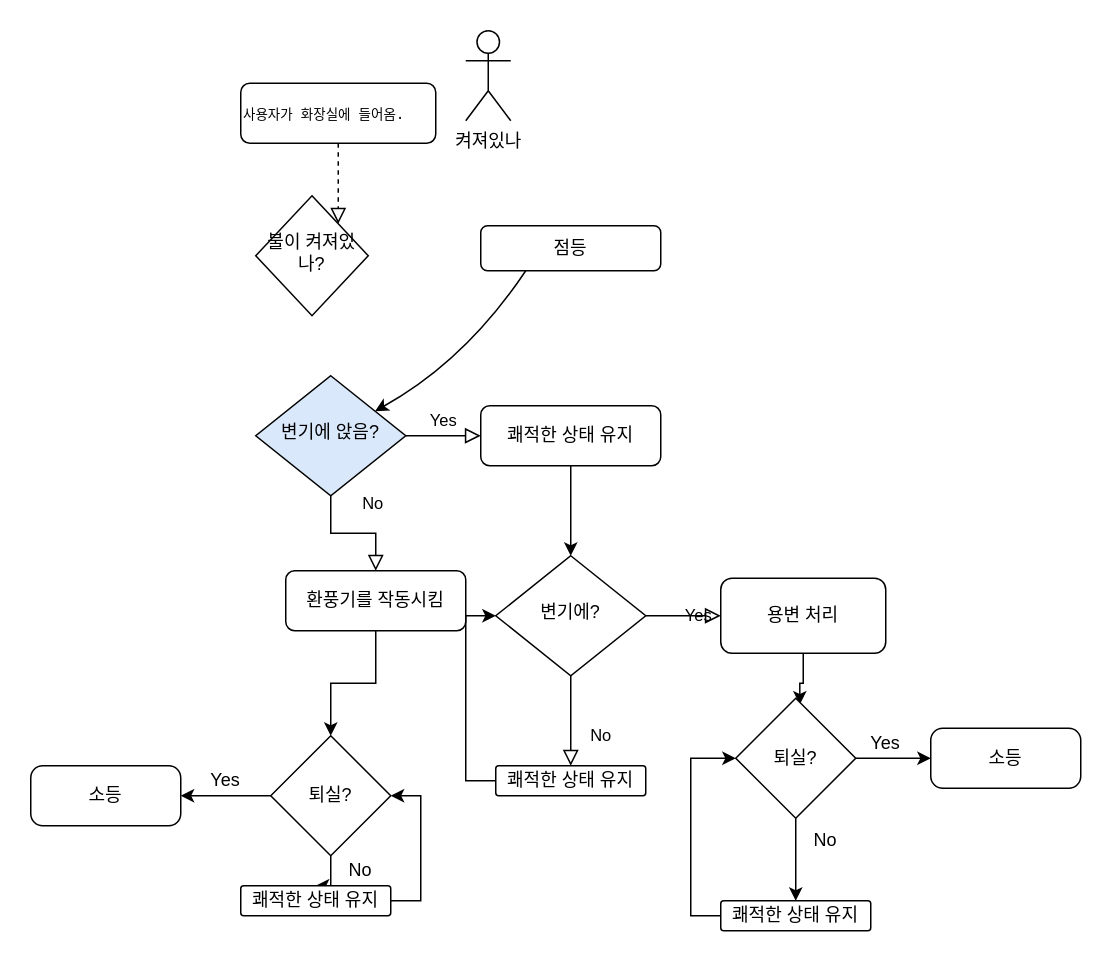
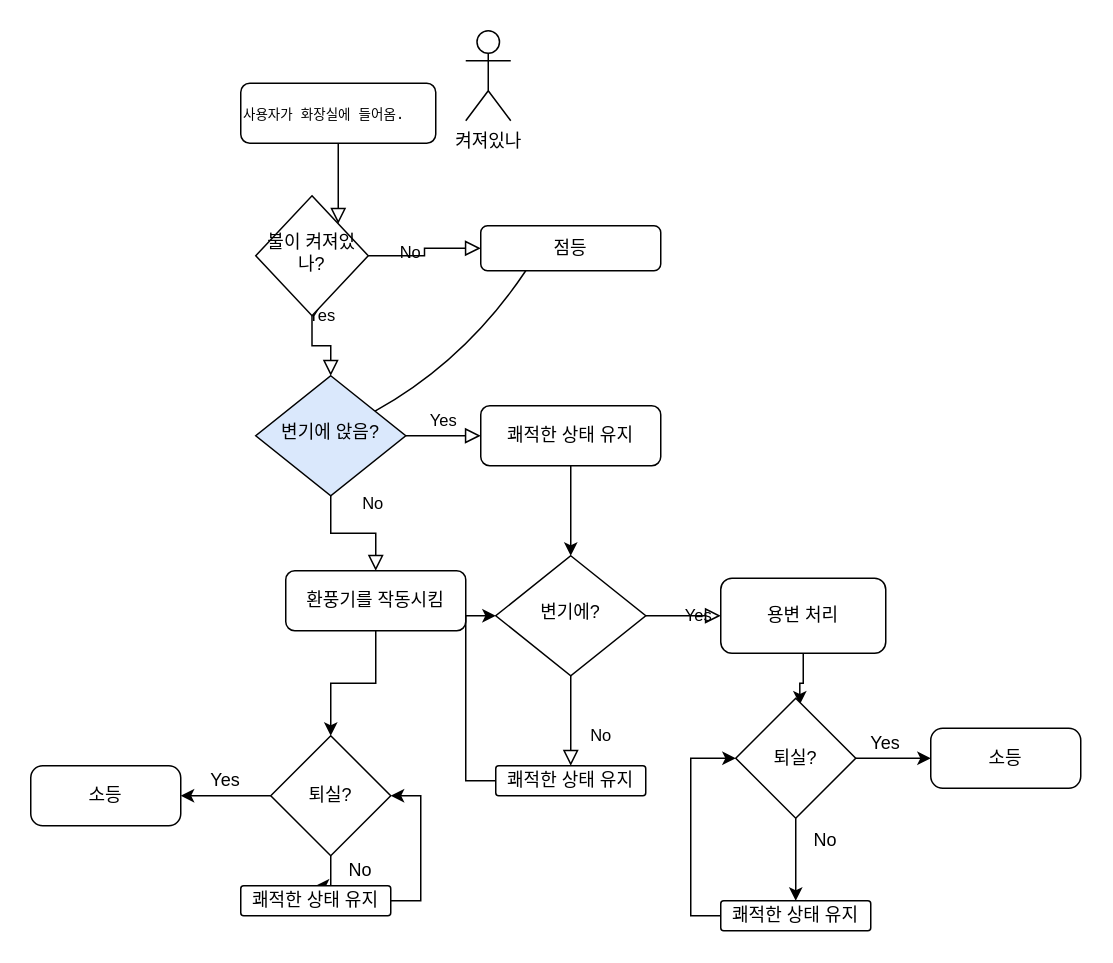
edge "사용자가 화장실에 들어옴." -> "불이 켜져있나?": style dashed -> solid
edge "불이 켜져있나?" -> "점등": added, label "No"
edge "불이 켜져있나?" -> "변기에 앉음?": added, label "Yes"
edge "점등" -> "변기에 앉음?": arrowhead classic -> none
